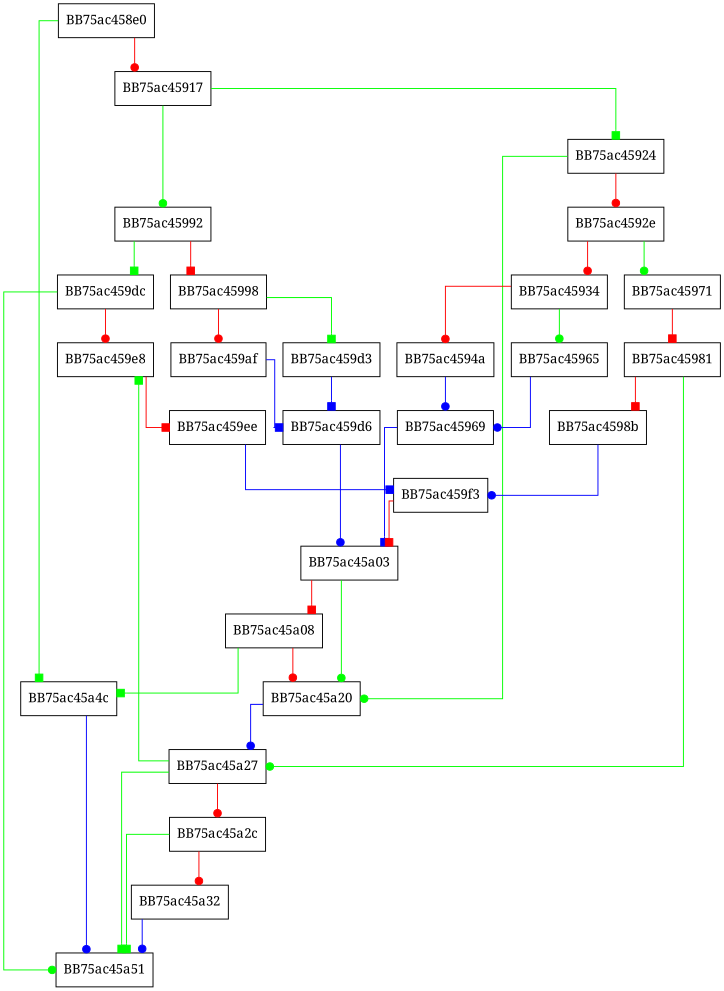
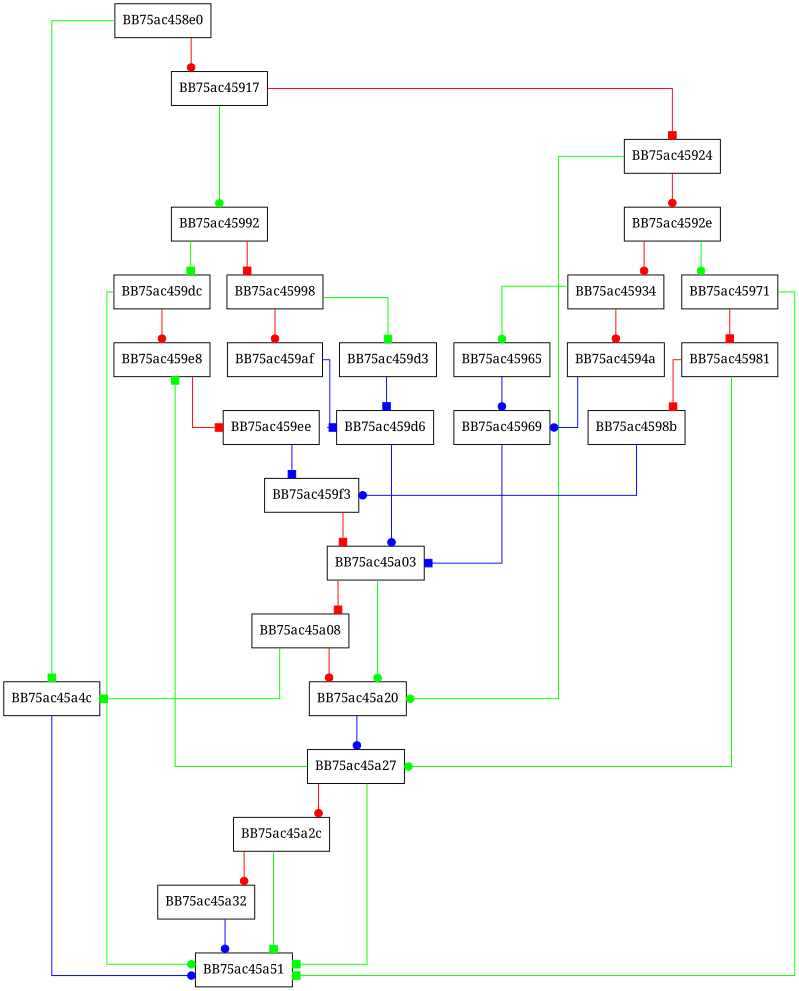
edge "BB75ac45917" -> "BB75ac45924": color green -> red
edge "BB75ac45971" -> "BB75ac45a51": added
